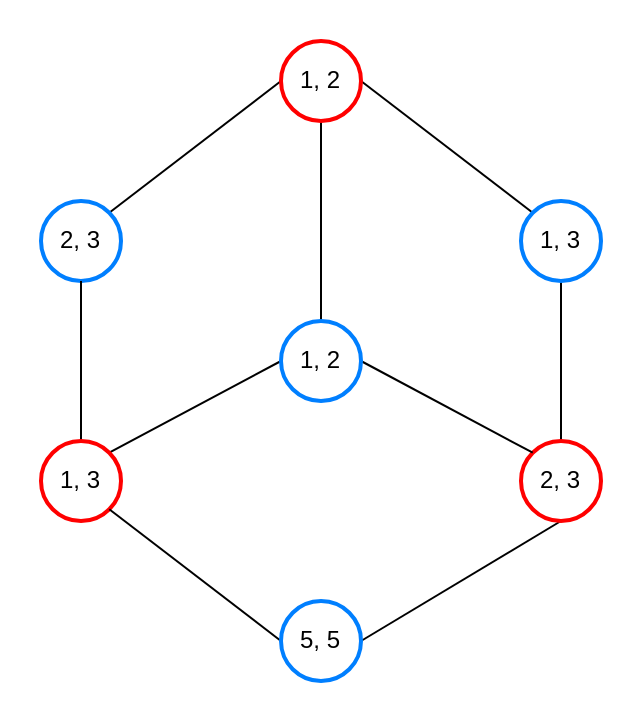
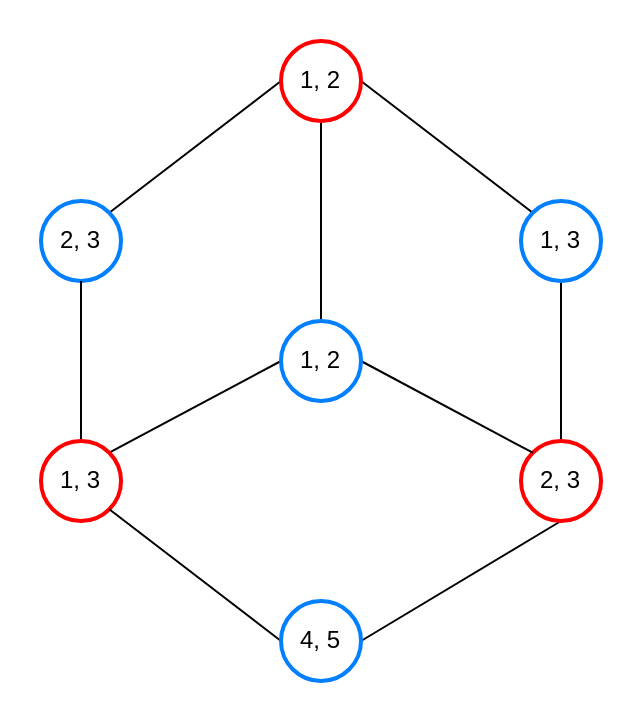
node "5, 5": label "5, 5" -> "4, 5"
